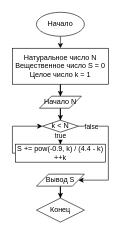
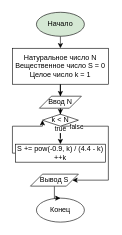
node "Начало": fillcolor #ffffff -> #d5e8d4
node "Начало N": label "Начало N" -> "Ввод N"
node "k < N": moved (60, 126) -> (60, 120)
node "Вывод S": moved (60, 180) -> (54, 180)
node "Конец": shape diamond -> ellipse
